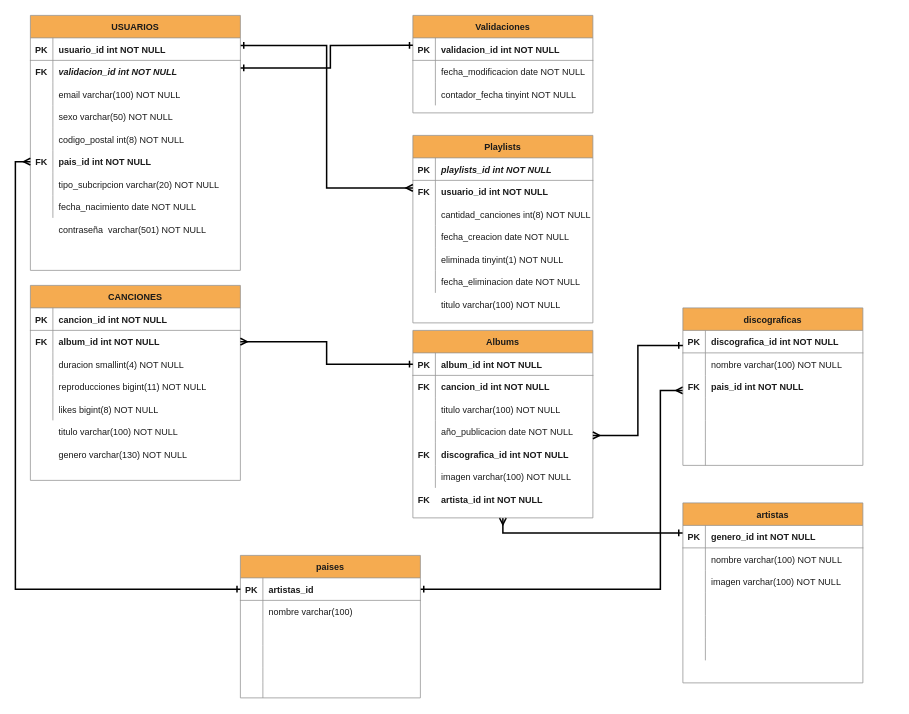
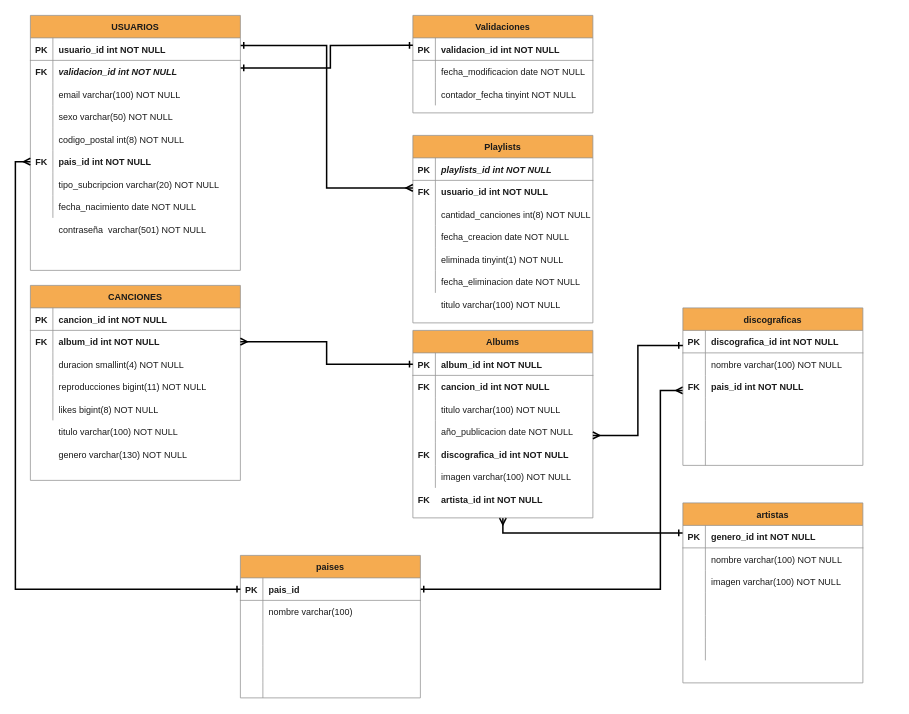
node "artistas_id": label "artistas_id" -> "pais_id"
